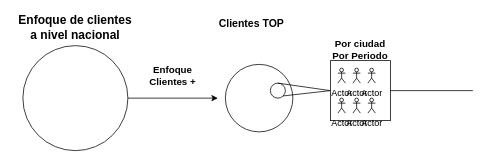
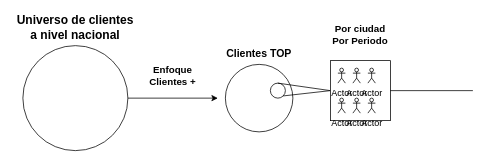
node "Clientes TOP": moved (252, 23) -> (259, 53)
node "Enfoque de clientes a nivel nacional": label "Enfoque de clientes a nivel nacional" -> "Universo de clientes a nivel nacional"
node "Por ciudadPor Periodo": moved (360, 49) -> (360, 34)
